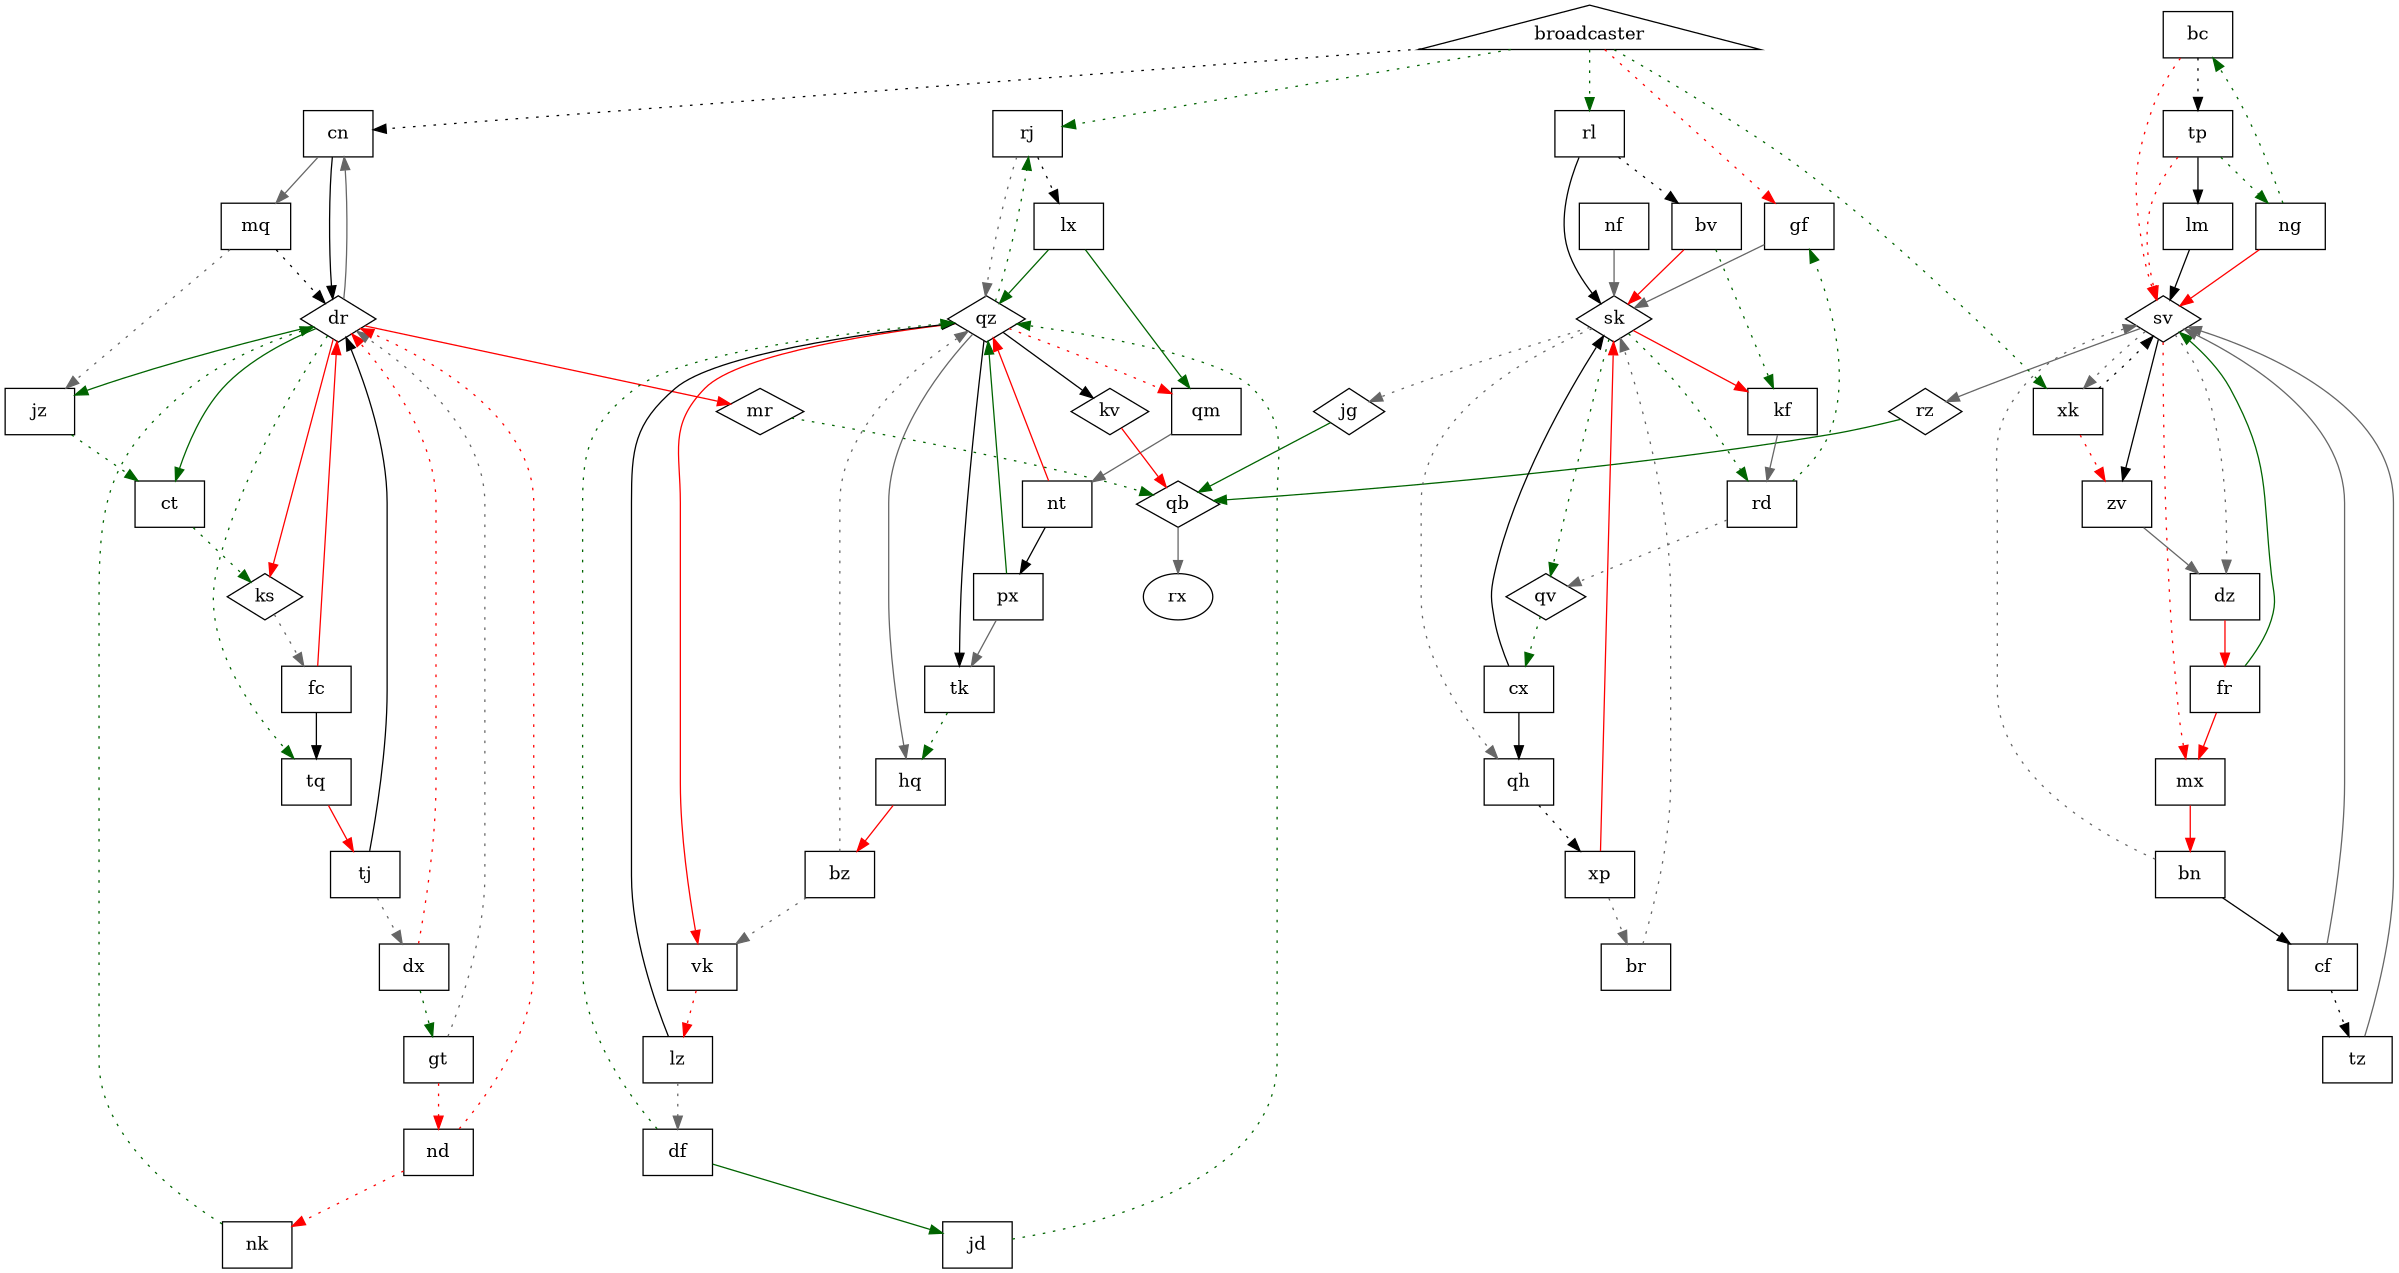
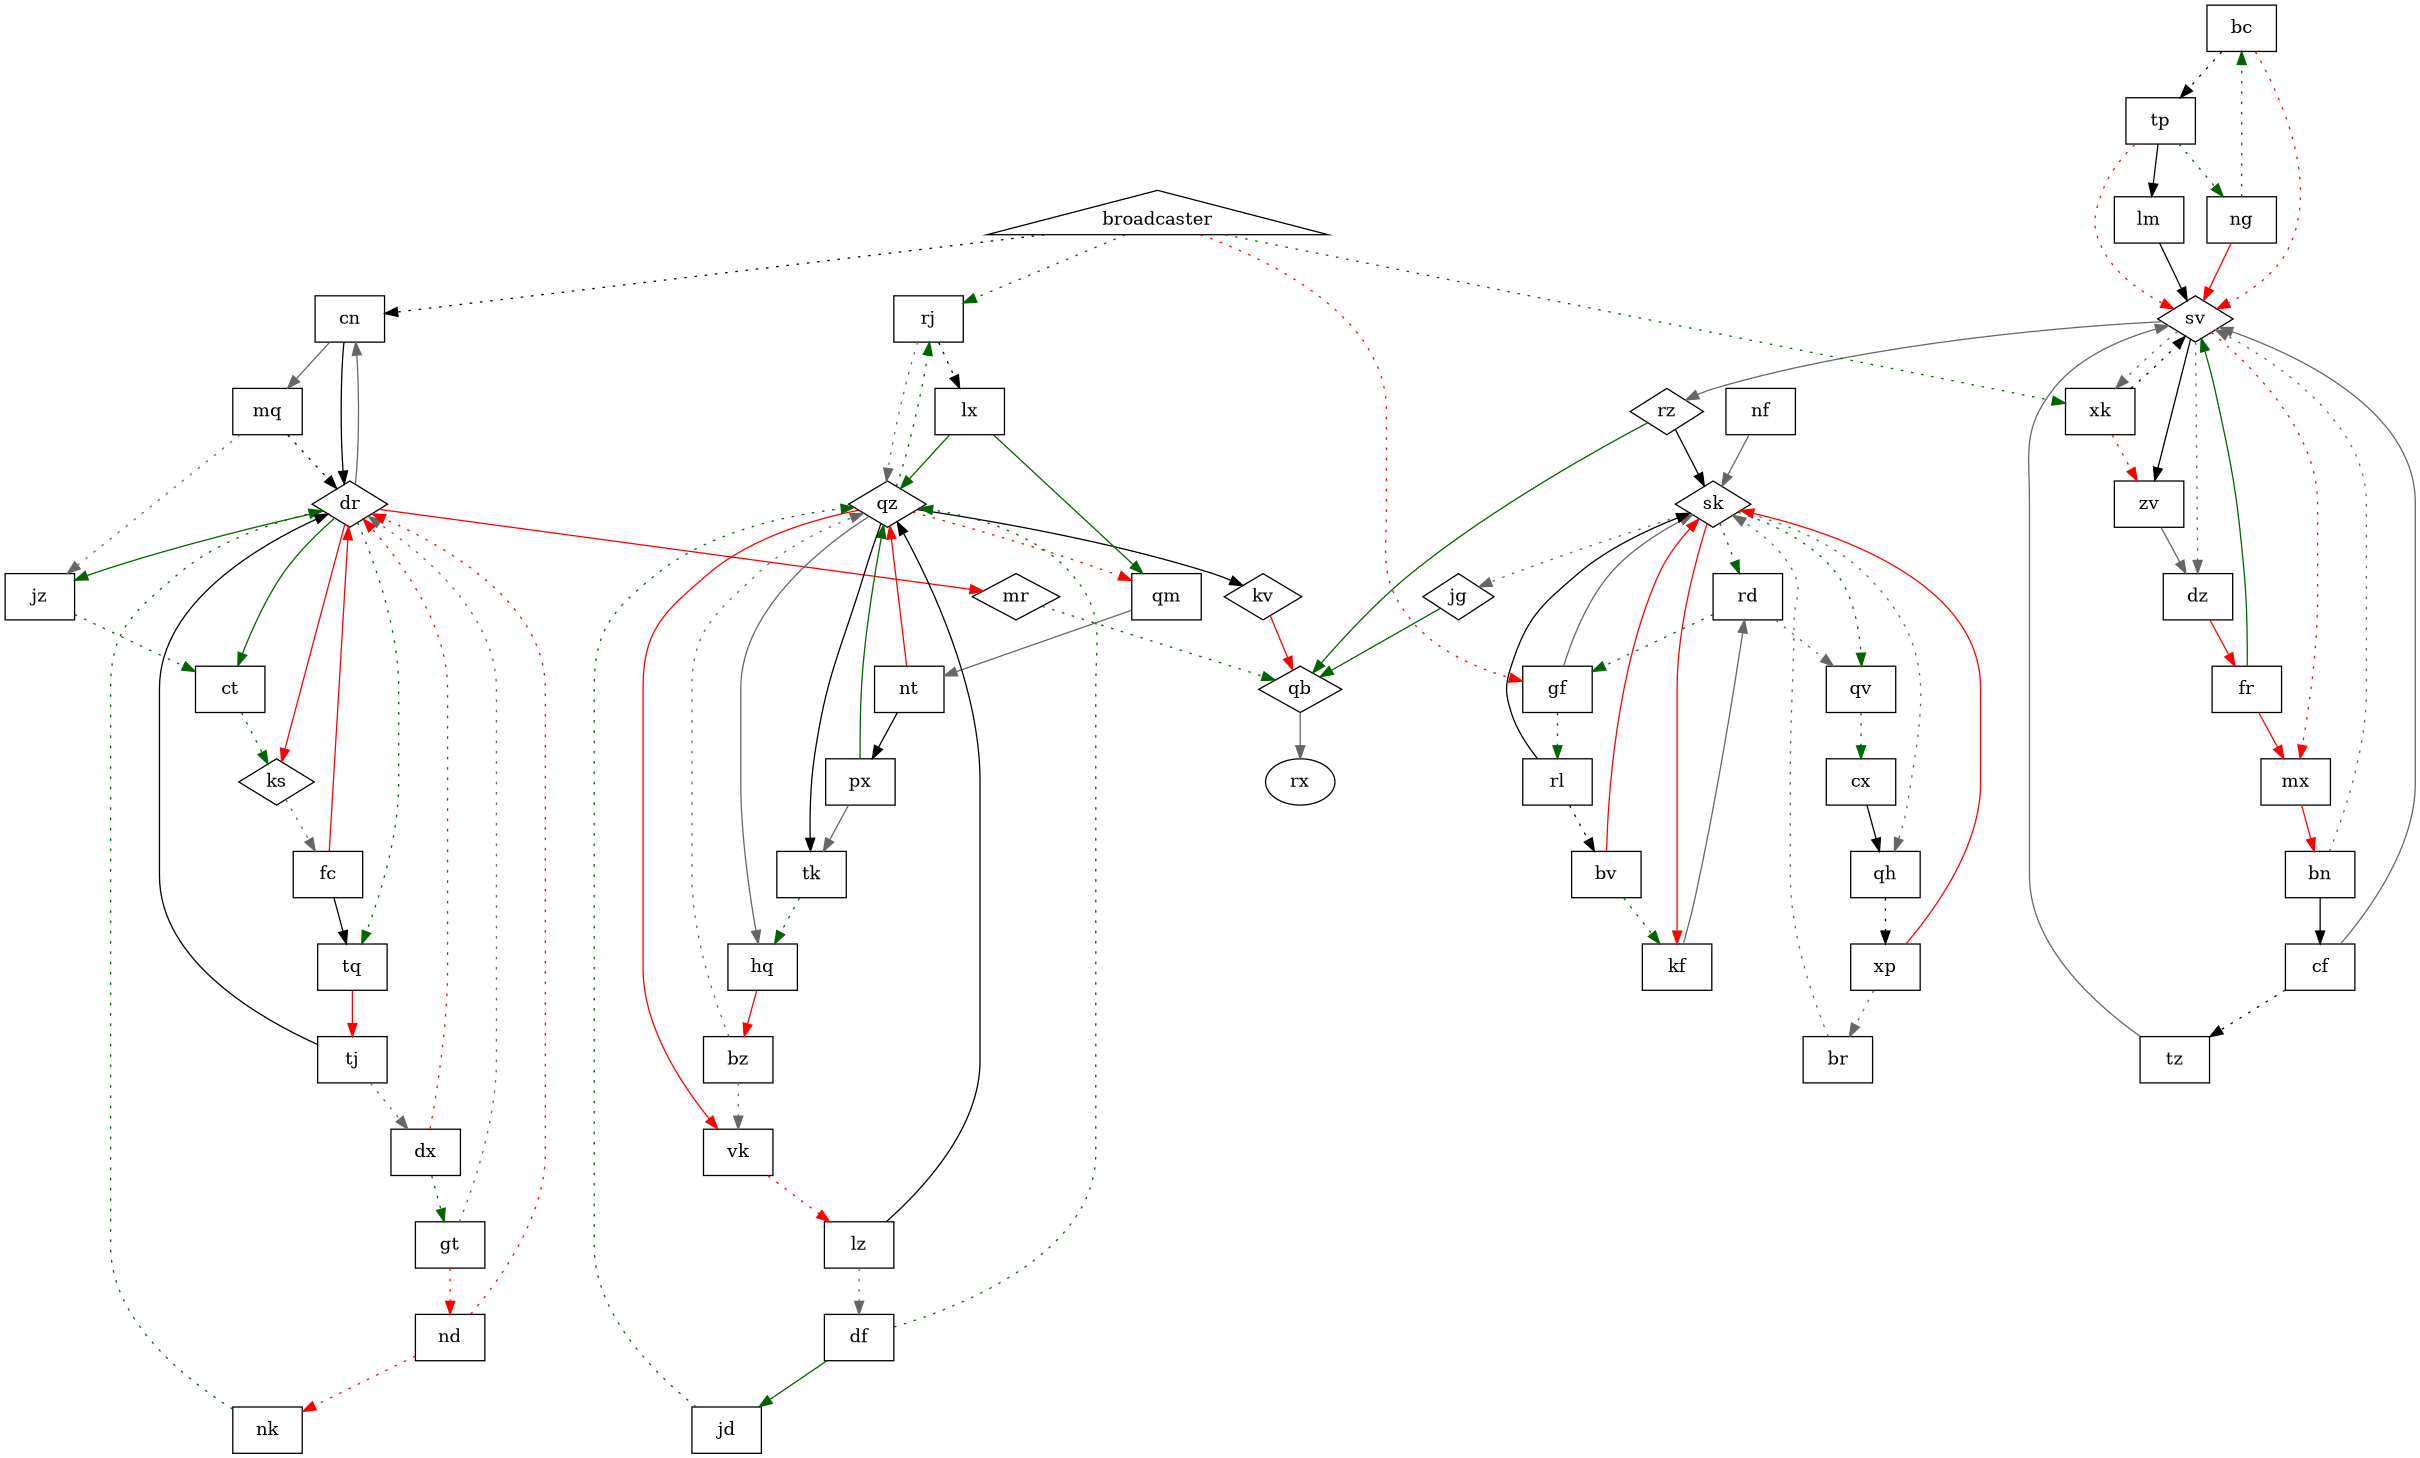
edge "broadcaster" -> "rl": now "gf" -> "rl"
edge "cx" -> "sk": now "rz" -> "sk"
node "qv": shape diamond -> box
